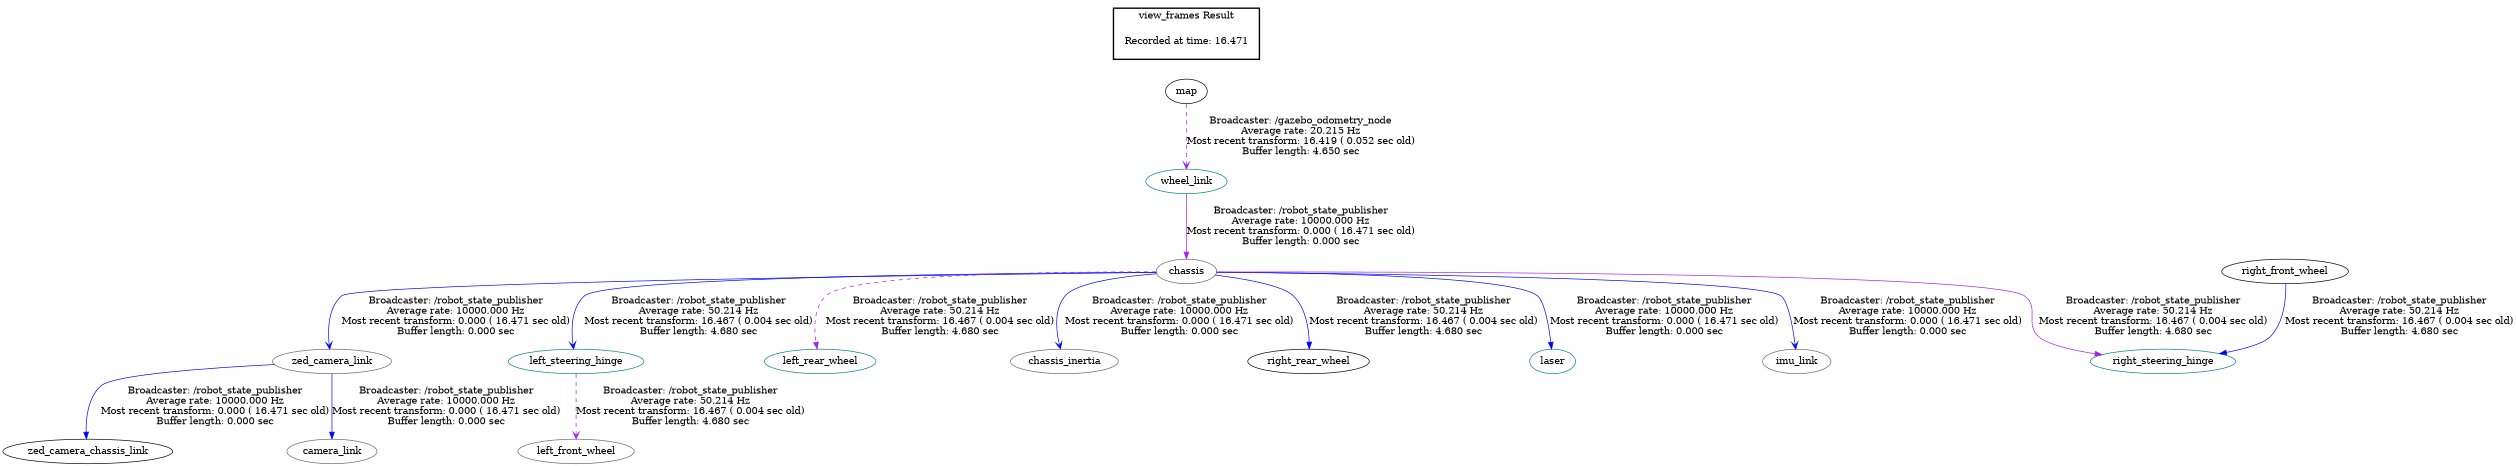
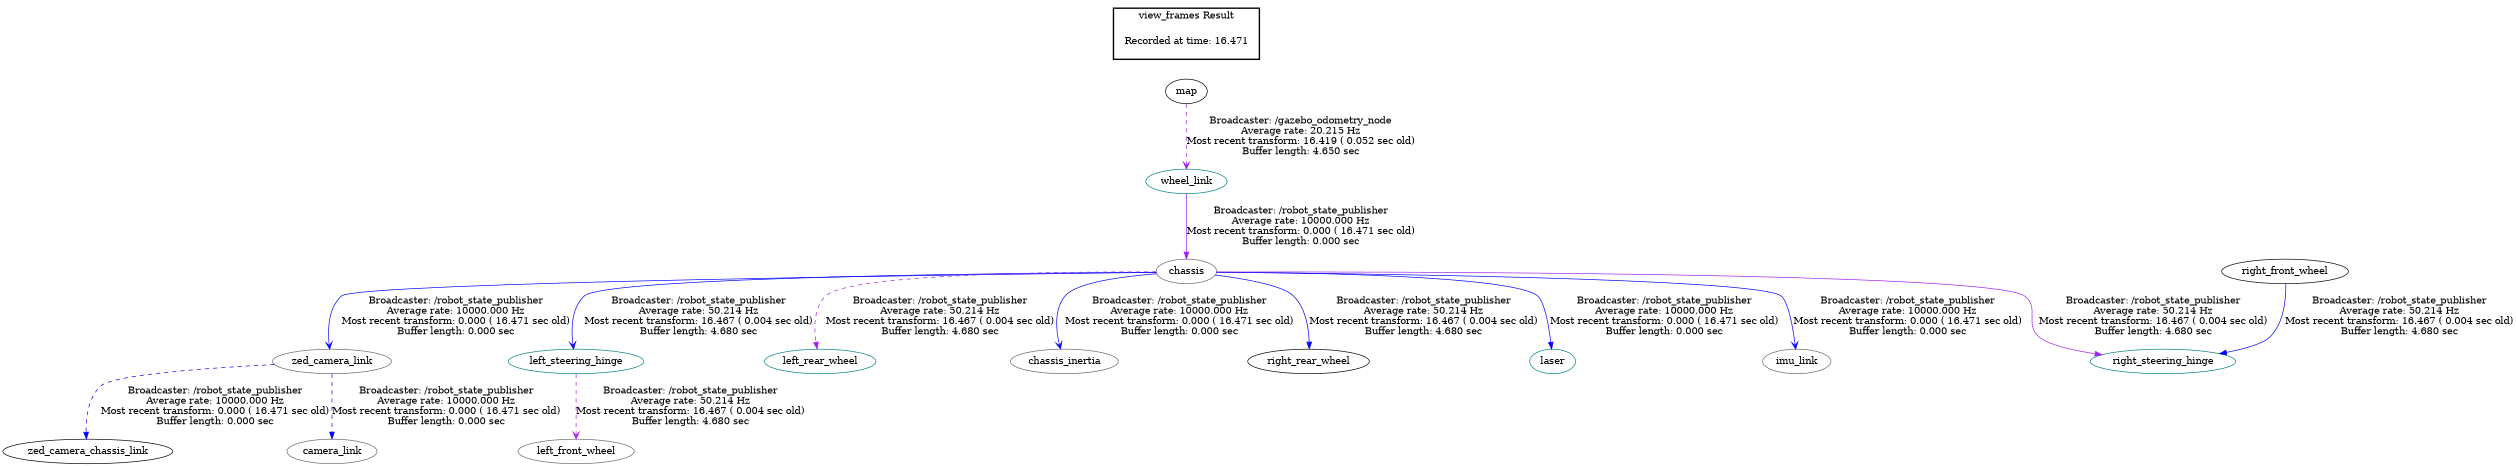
edge "zed_camera_link" -> "zed_camera_chassis_link": style solid -> dashed
edge "zed_camera_link" -> "camera_link": style solid -> dashed
